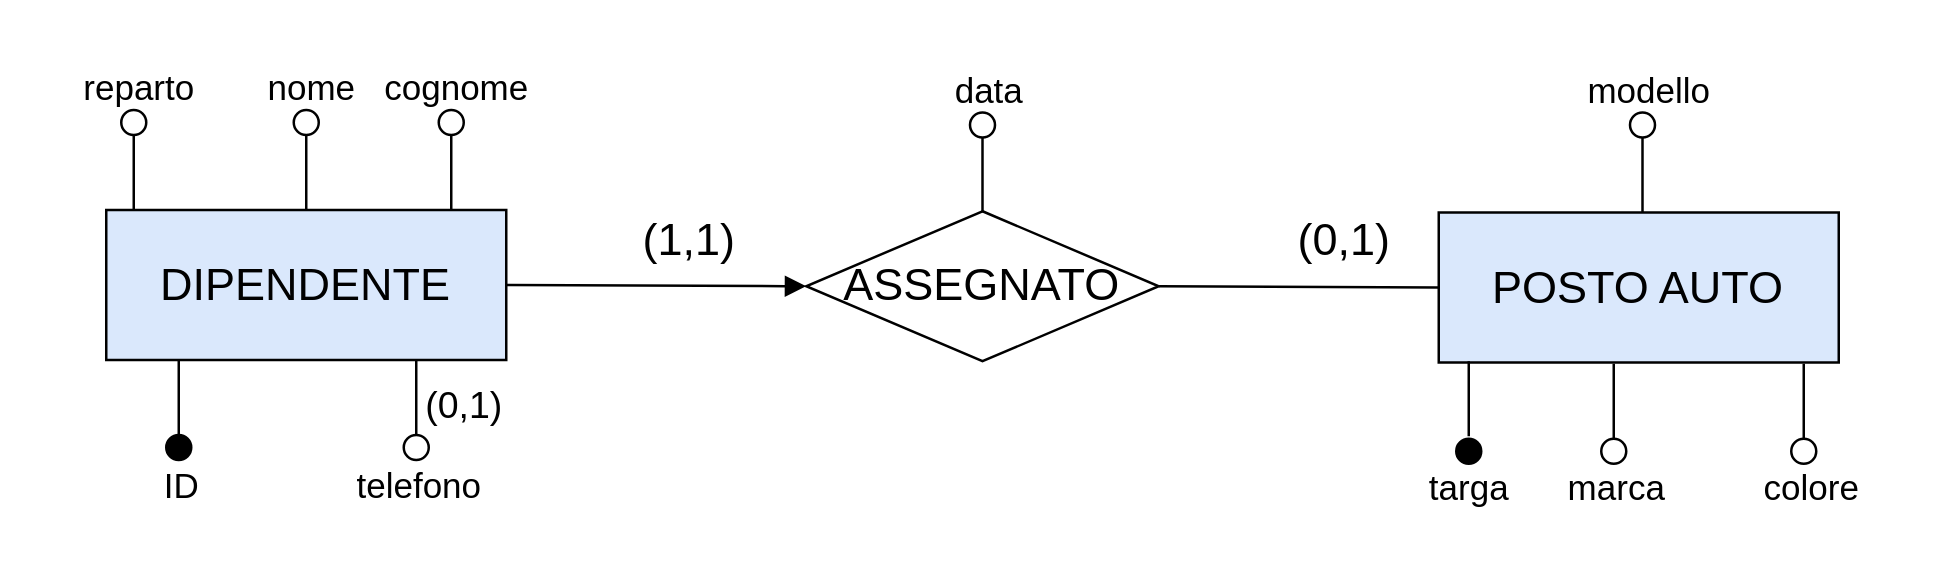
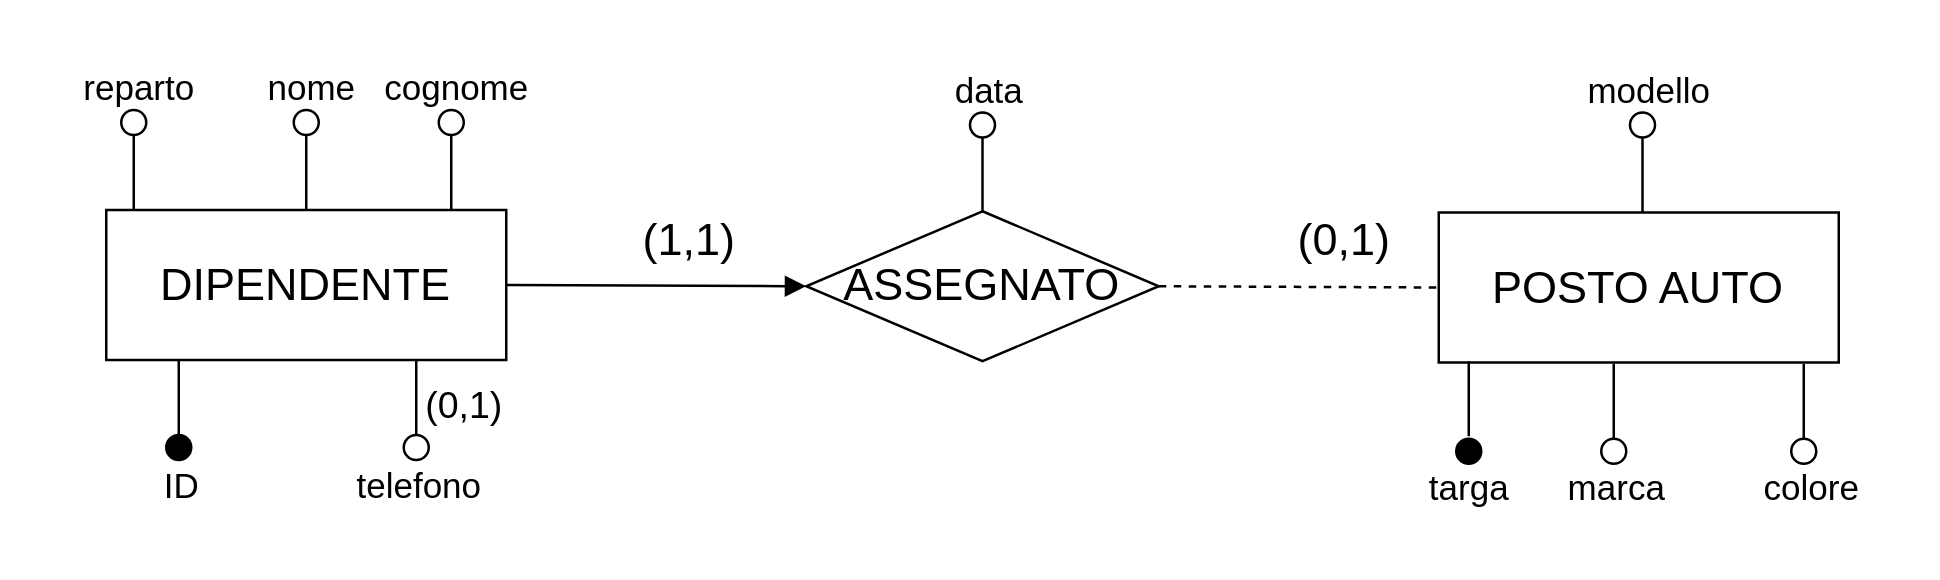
node "DIPENDENTE": fillcolor #dae8fc -> #ffffff
edge "ASSEGNATO" -- "POSTO AUTO": style solid -> dashed
node "POSTO AUTO": fillcolor #dae8fc -> #ffffff
